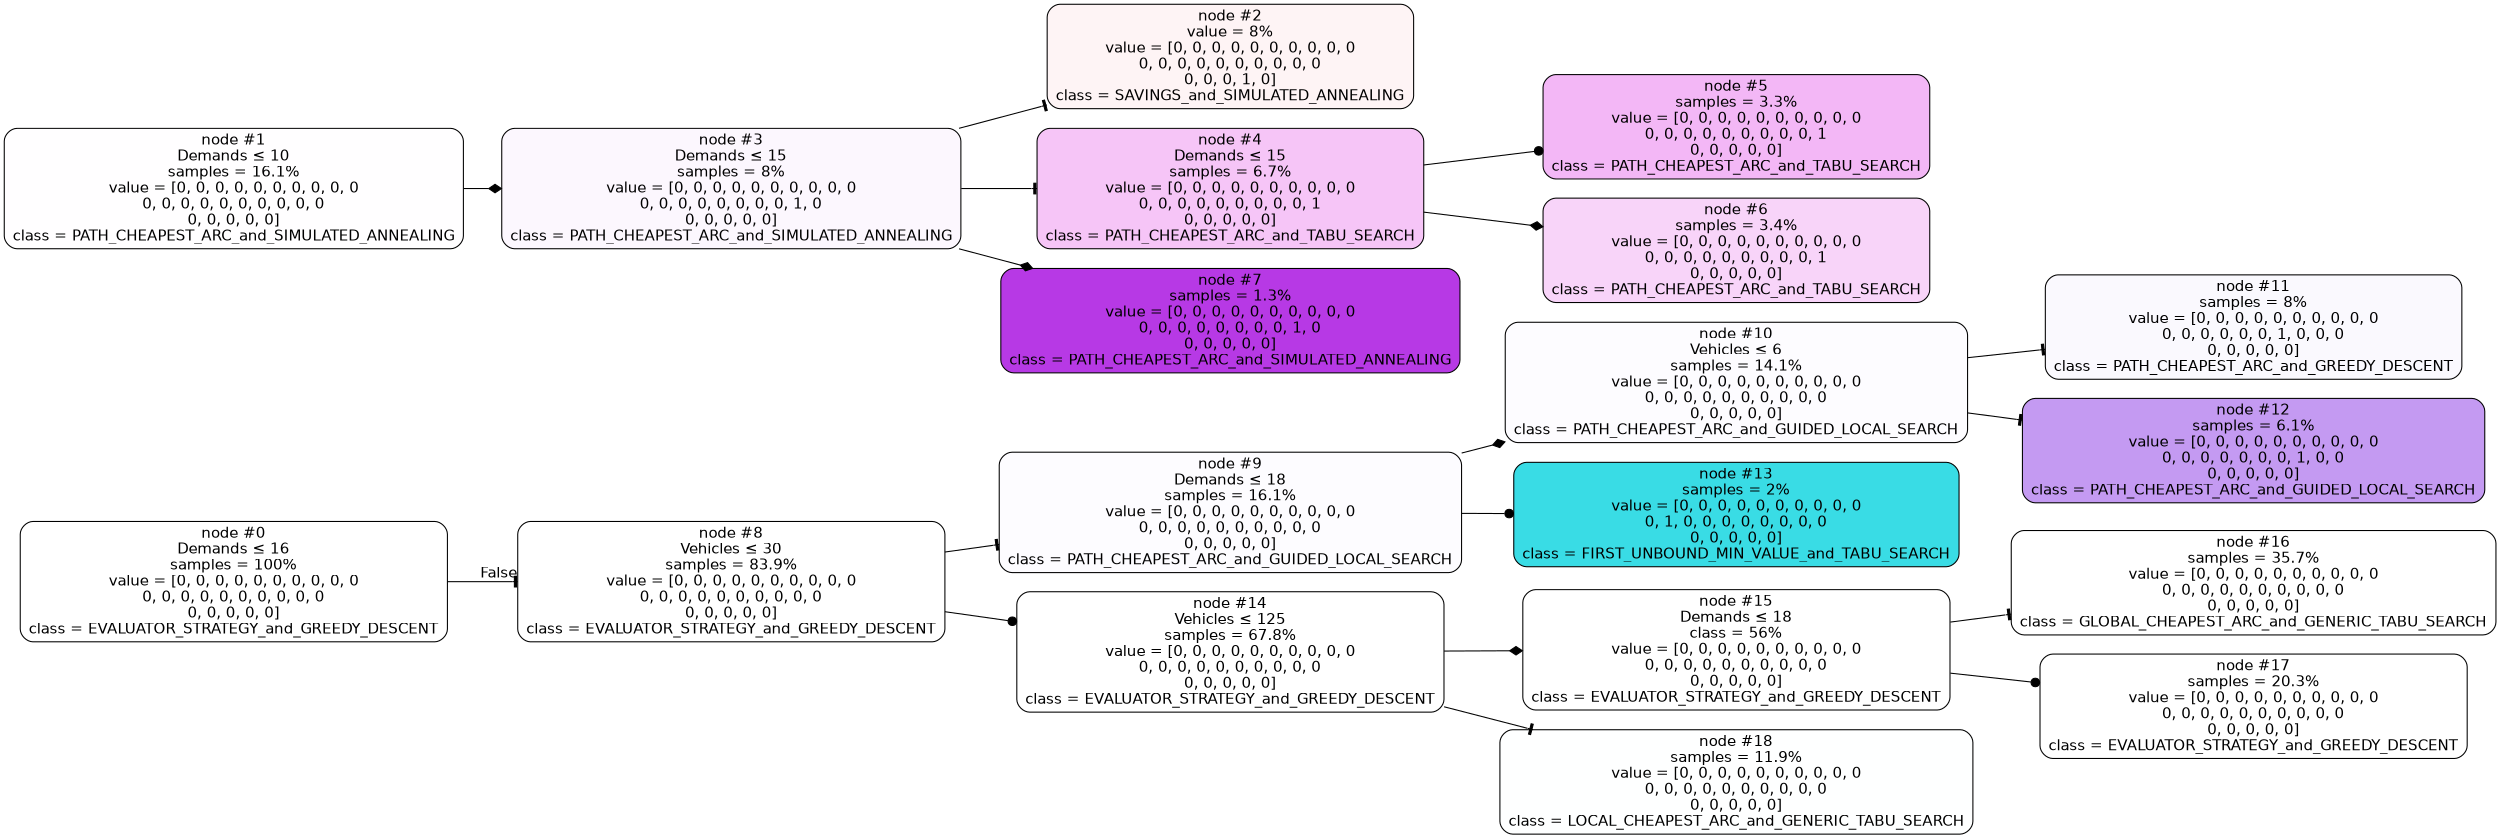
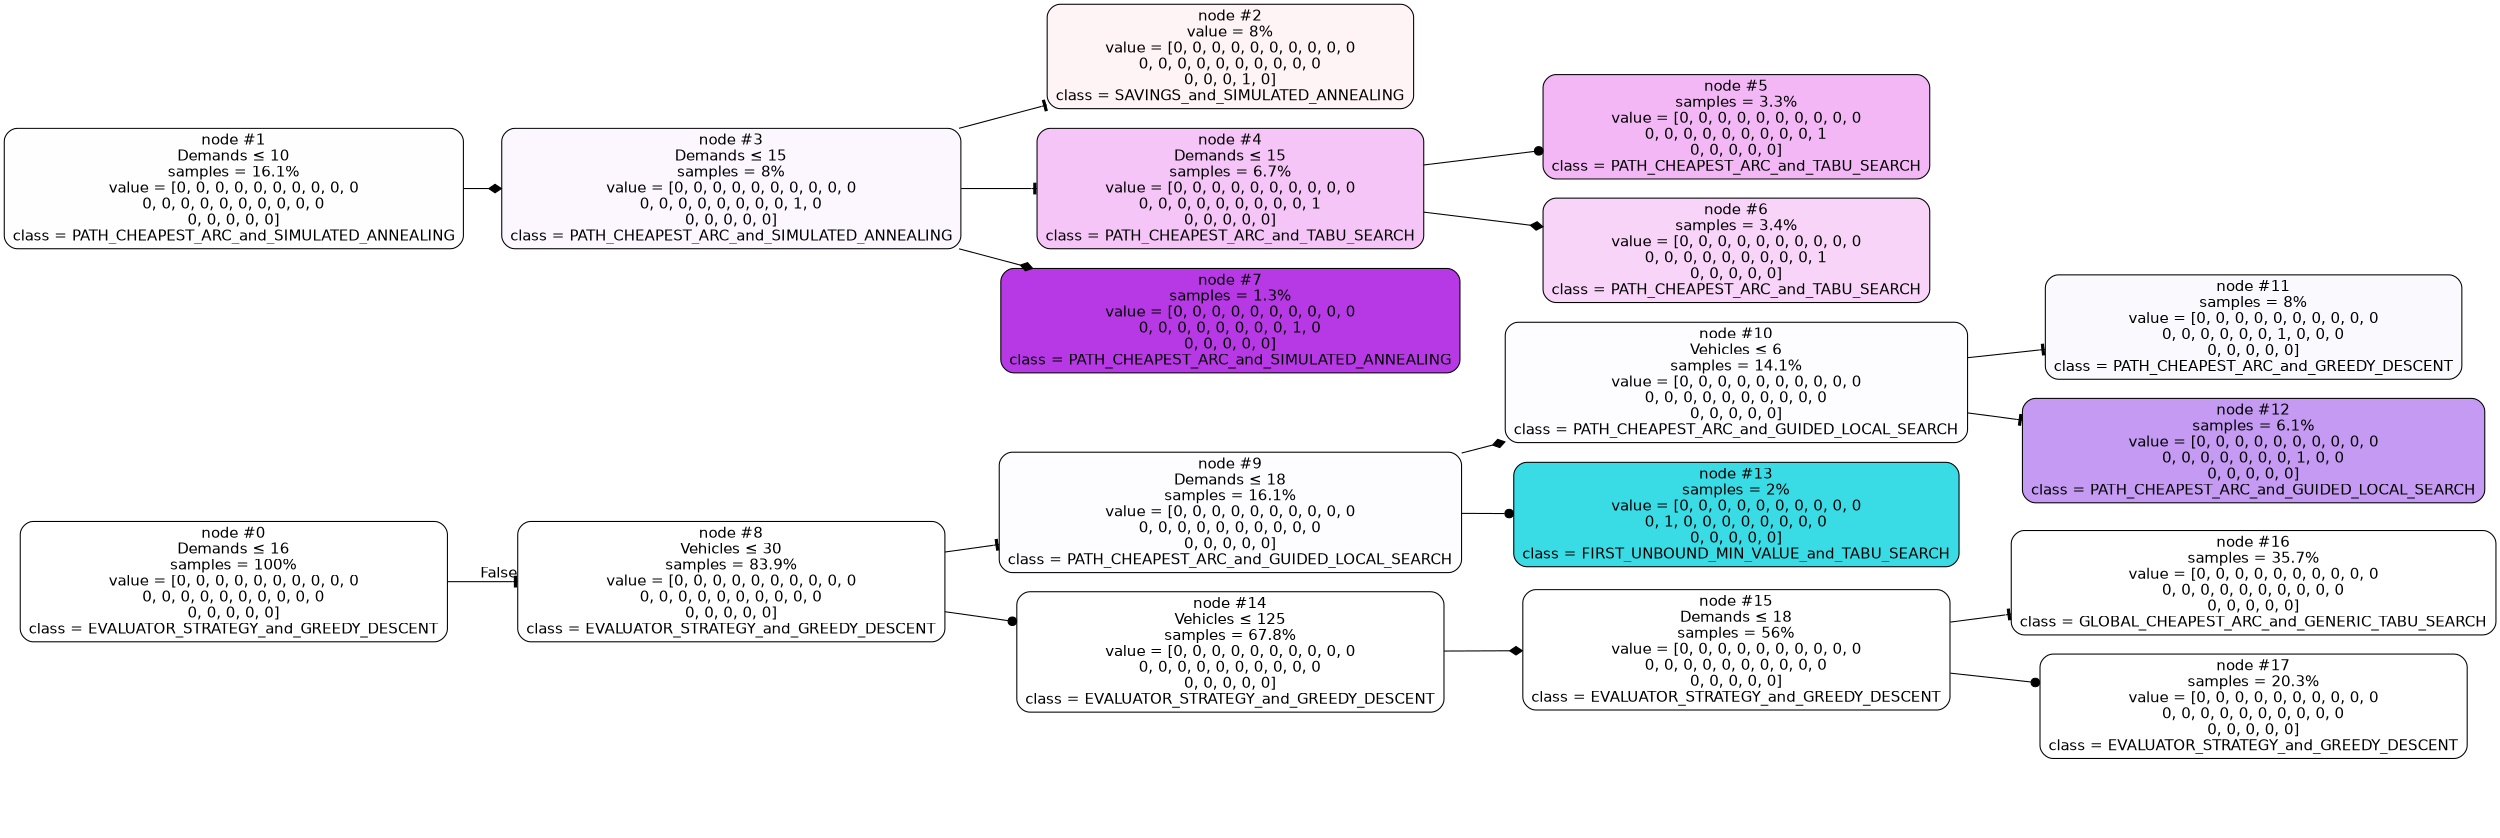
node "node #15": text "class = 56%" -> "samples = 56%"
node "node #18": removed
